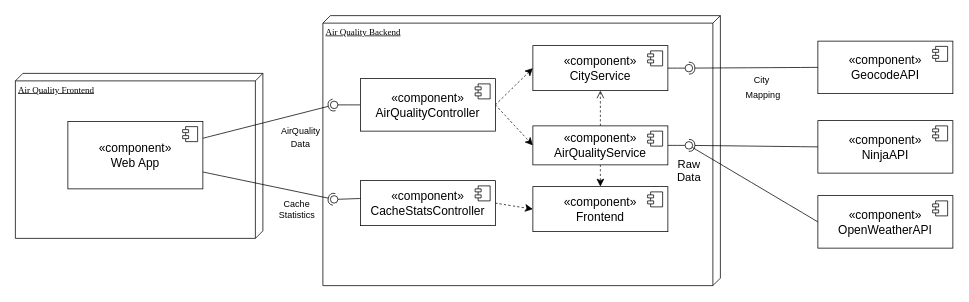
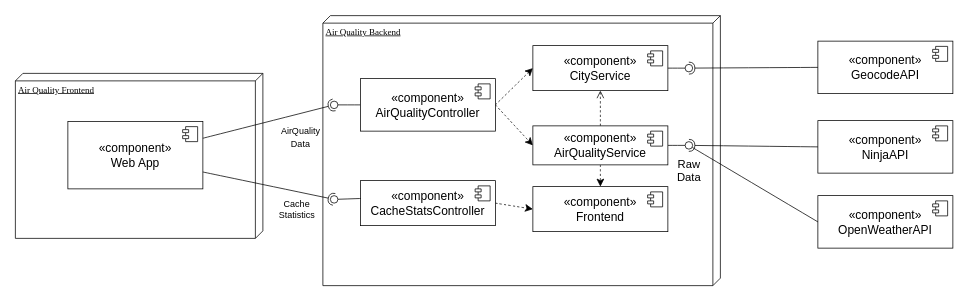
node "City Mapping": removed
